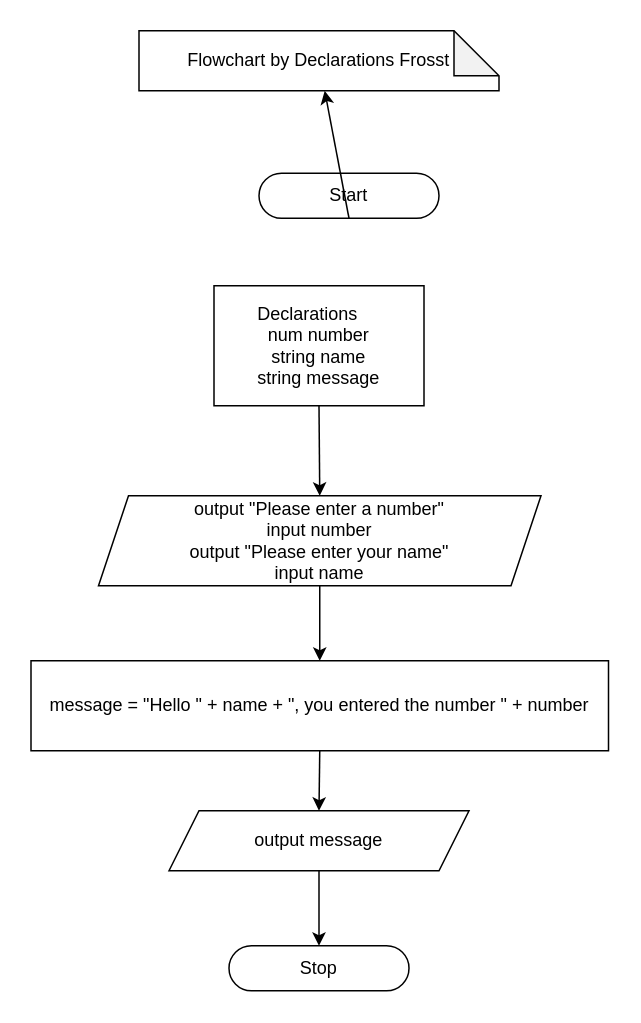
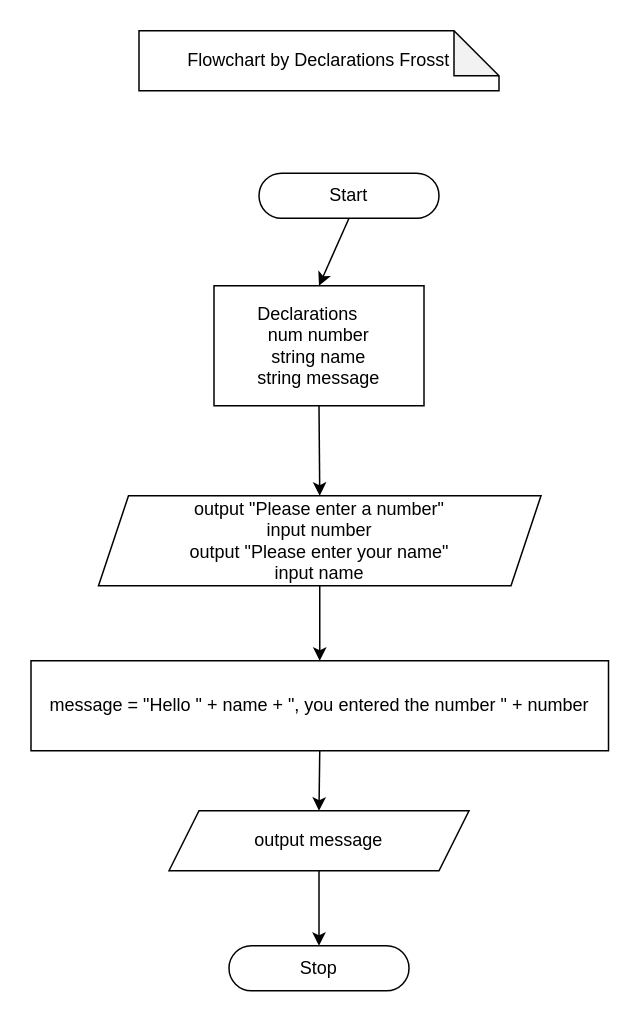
edge "Start" -> "Flowchart by Declarations Frosst": now "Start" -> "Declarations num number string name string message"
